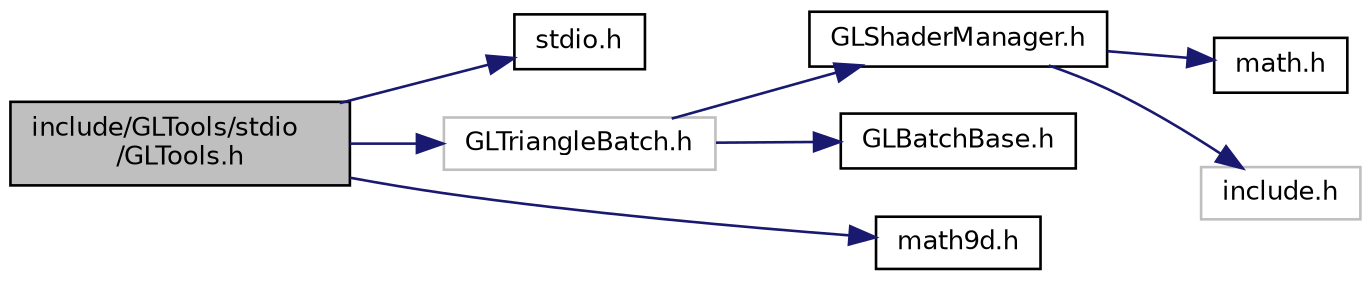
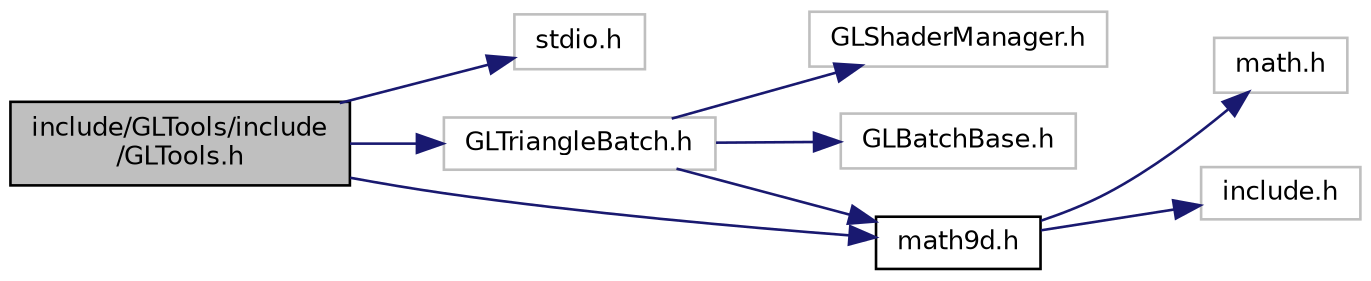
node "GLShaderManager.h": color black -> grey75
node "stdio.h": color black -> grey75
edge "GLShaderManager.h" -> "math.h": now "math9d.h" -> "math.h"
node "math.h": color black -> grey75
edge "GLShaderManager.h" -> "include.h": now "math9d.h" -> "include.h"
node "GLBatchBase.h": color black -> grey75
node "include/GLTools/stdio /GLTools.h": label "include/GLTools/stdio /GLTools.h" -> "include/GLTools/include /GLTools.h"
edge "GLTriangleBatch.h" -> "math9d.h": added
